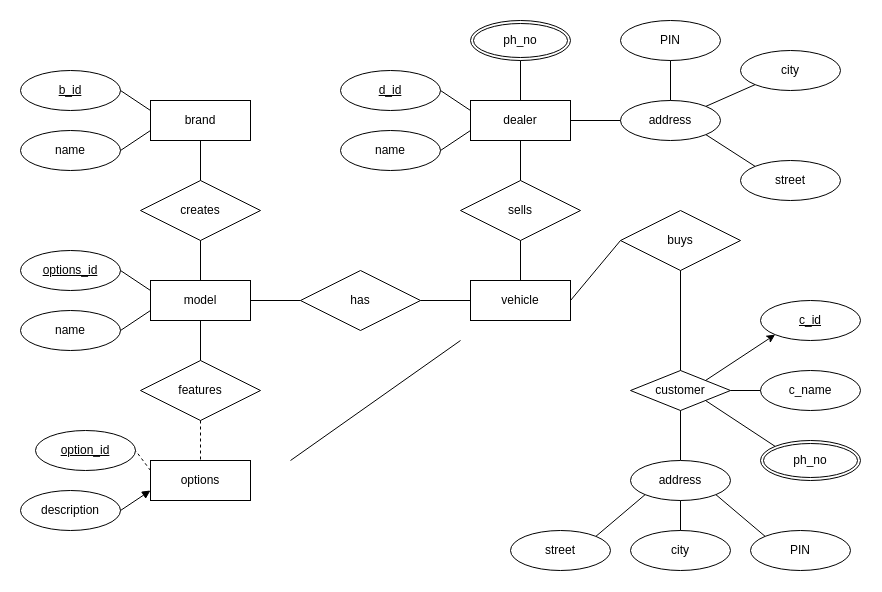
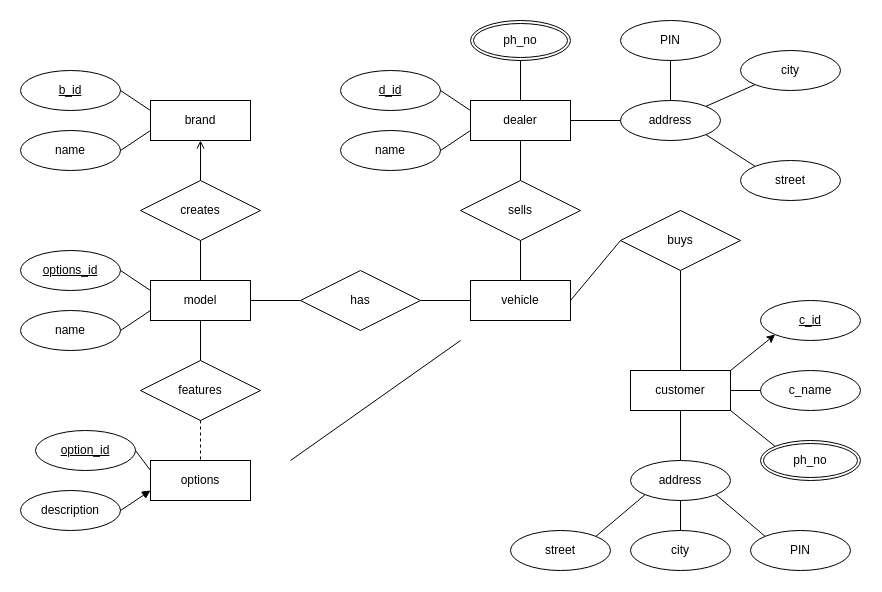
edge "brand" -- "creates": arrowhead none -> open
node "customer": shape diamond -> rectangle
edge "option_id" -- "options": style dashed -> solid
